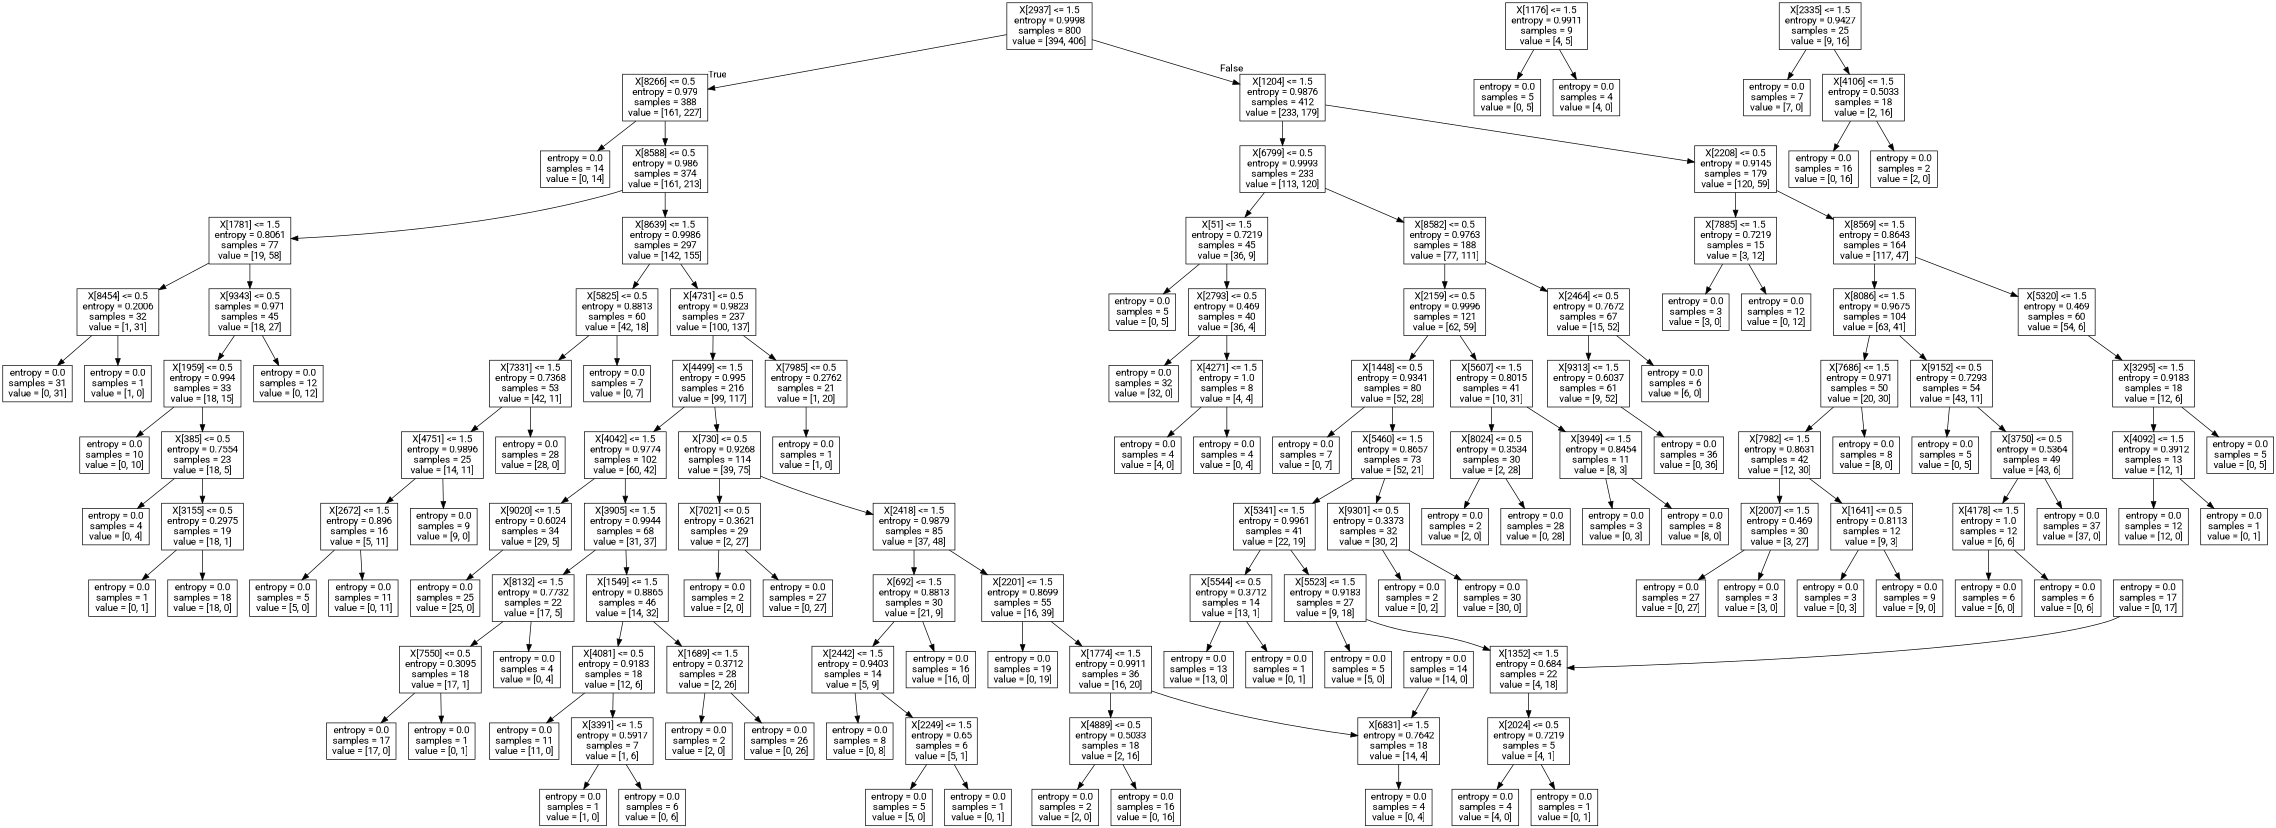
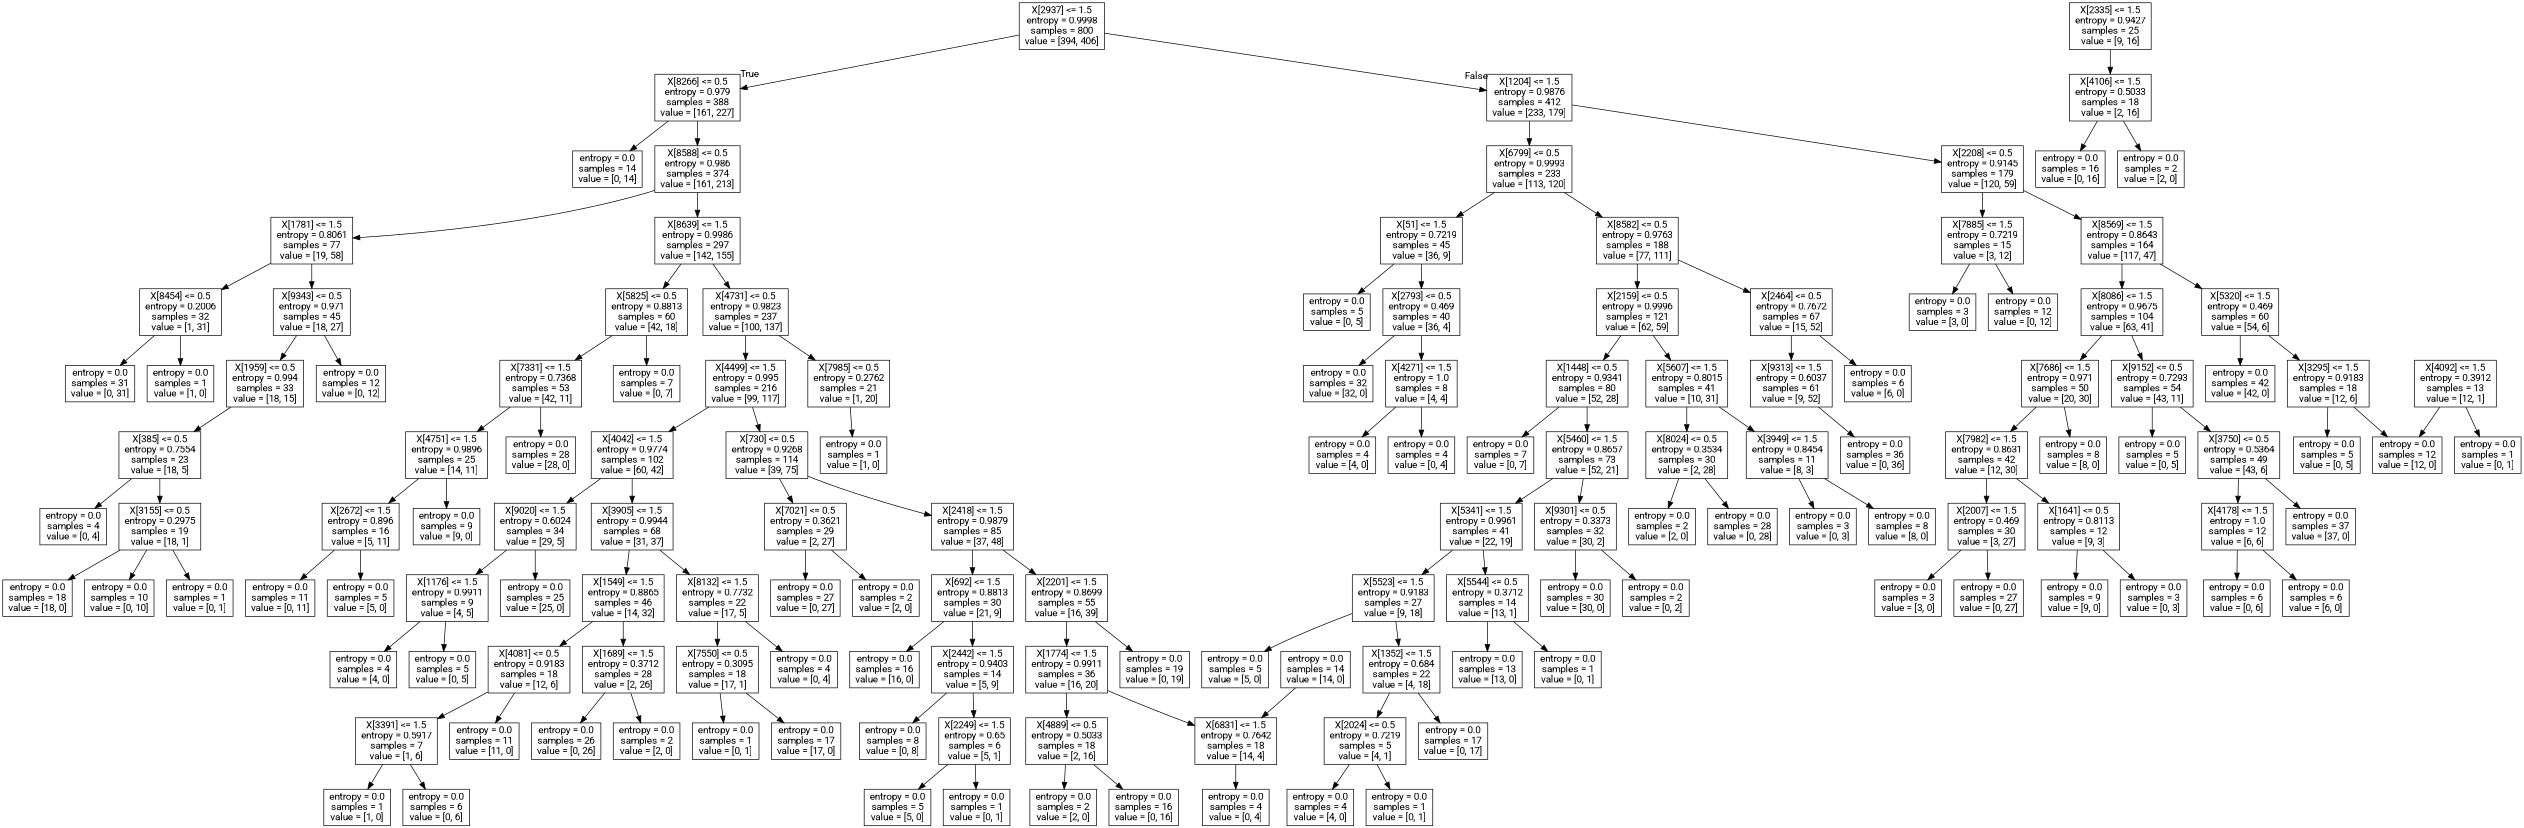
node "entropy = 0.0 samples = 7 value = [7, 0]": removed
node "X[9343] <= 0.5 samples = 0.971 samples = 45 value = [18, 27]": label "X[9343] <= 0.5 samples = 0.971 samples = 45 value = [18, 27]" -> "X[9343] <= 0.5 entropy = 0.971 samples = 45 value = [18, 27]"
node "entropy = 0.0 samples = 42 value = [42, 0]": added
edge "X[3295] <= 1.5 entropy = 0.9183 samples = 18 value = [12, 6]" -> "X[4092] <= 1.5 entropy = 0.3912 samples = 13 value = [12, 1]": now "X[3295] <= 1.5 entropy = 0.9183 samples = 18 value = [12, 6]" -> "entropy = 0.0 samples = 12 value = [12, 0]"
edge "X[1959] <= 0.5 entropy = 0.994 samples = 33 value = [18, 15]" -> "entropy = 0.0 samples = 10 value = [0, 10]": now "X[3155] <= 0.5 entropy = 0.2975 samples = 19 value = [18, 1]" -> "entropy = 0.0 samples = 10 value = [0, 10]"
edge "X[9020] <= 1.5 entropy = 0.6024 samples = 34 value = [29, 5]" -> "X[1176] <= 1.5 entropy = 0.9911 samples = 9 value = [4, 5]": added
edge "entropy = 0.0 samples = 17 value = [0, 17]" -> "X[1352] <= 1.5 entropy = 0.684 samples = 22 value = [4, 18]": reversed
